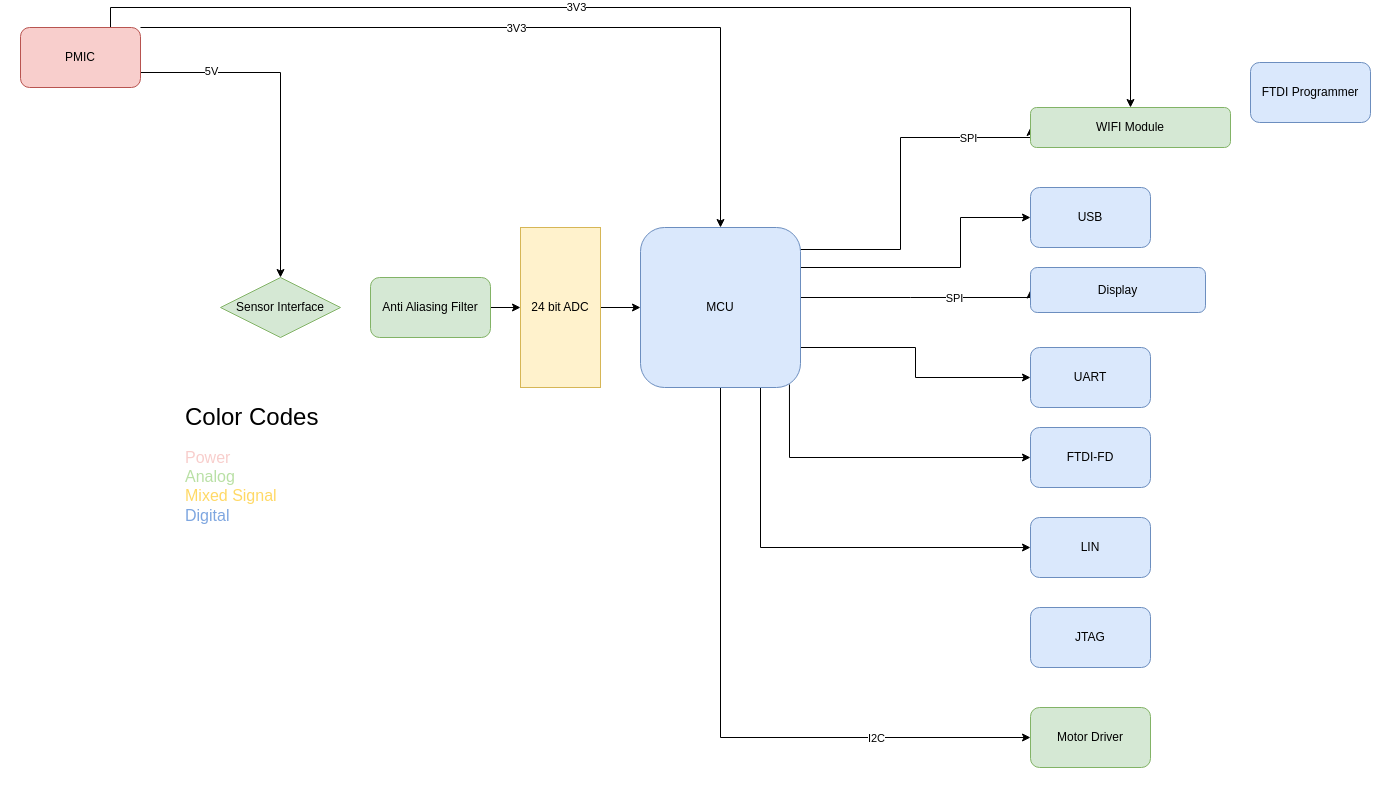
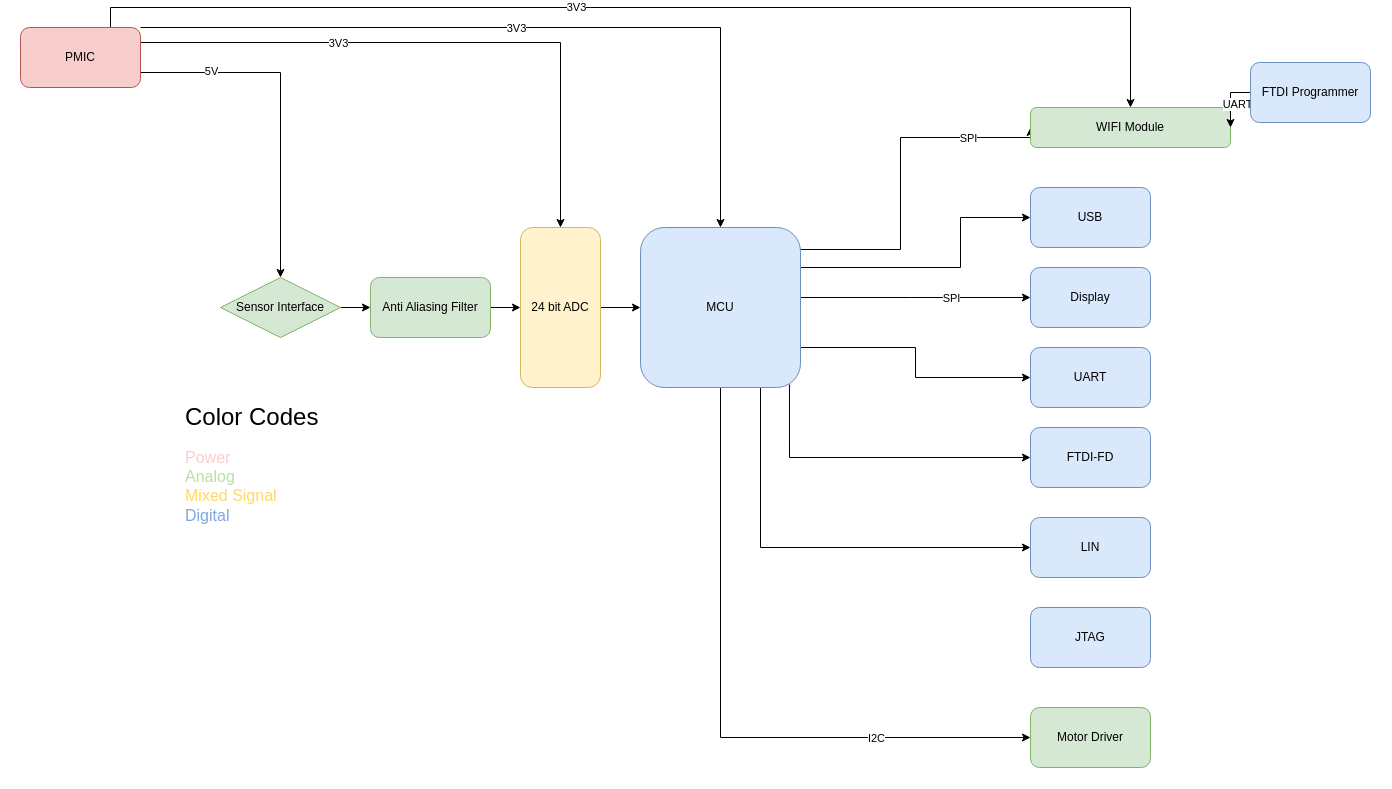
edge "PMIC" -> "24 bit ADC": added, label "3V3"
edge "FTDI Programmer" -> "WIFI Module": added, label "UART"
node "Display": size 175x45 -> 120x60
edge "Sensor Interface" -> "Anti Aliasing Filter": added
node "24 bit ADC": shape rectangle -> rounded rectangle
